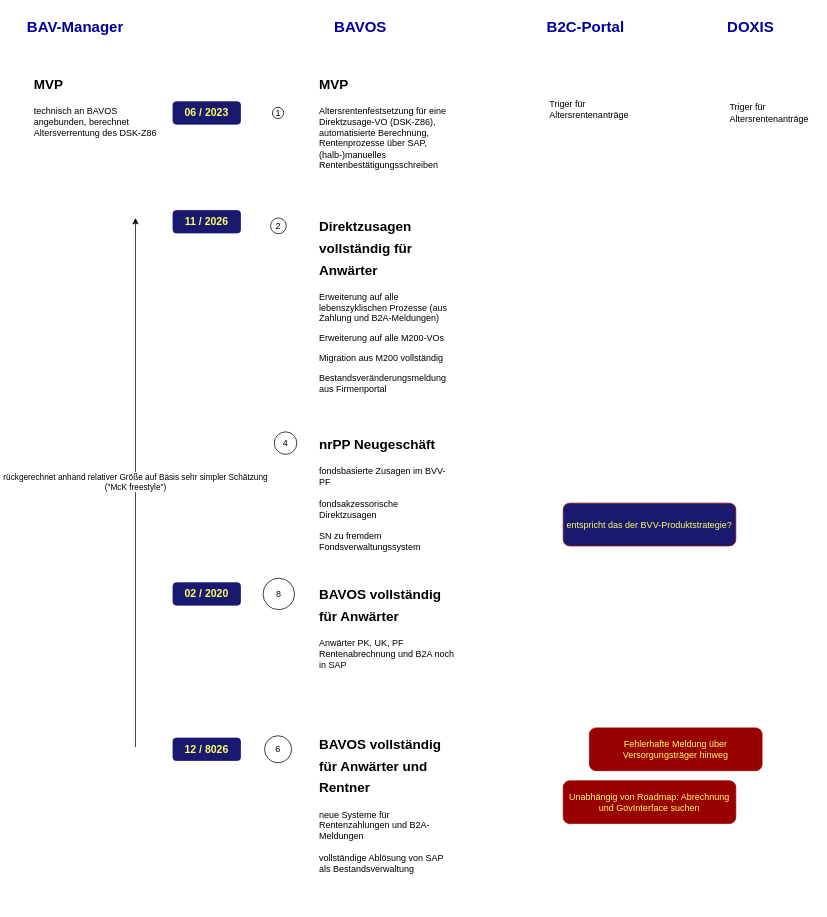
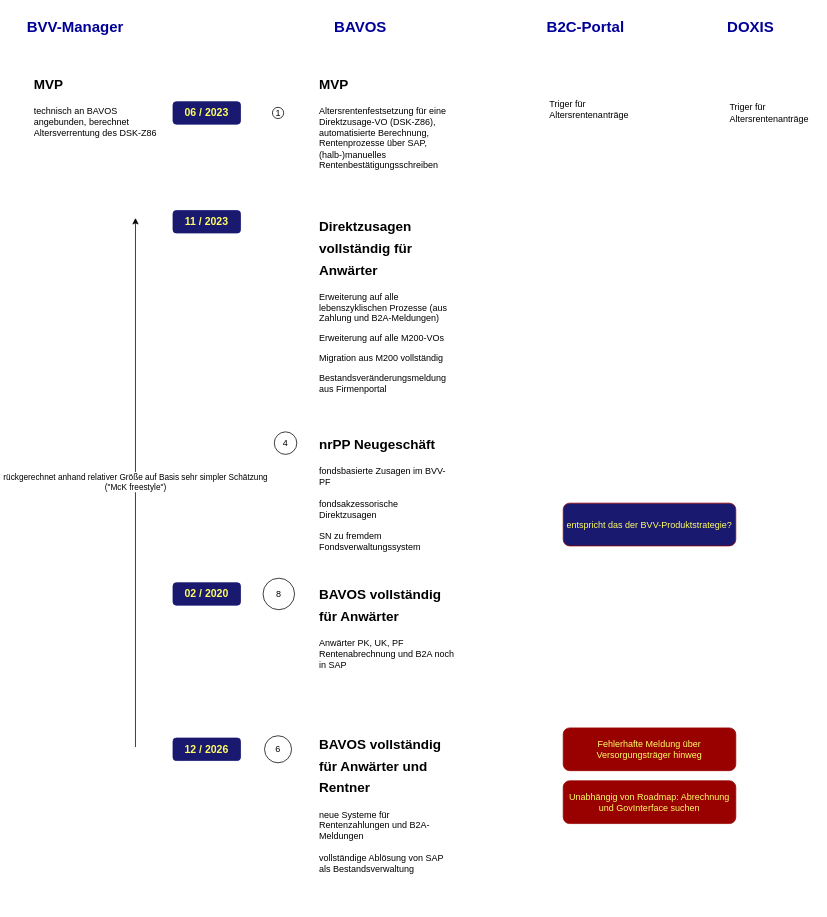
node "BAV-Manager": label "BAV-Manager" -> "BVV-Manager"
node "11 / 2026": label "11 / 2026" -> "11 / 2023"
node "2": removed
node "12 / 8026": label "12 / 8026" -> "12 / 2026"
node "Fehlerhafte Meldung über Versorgungsträger hinweg": moved (675, 749) -> (649, 749)
